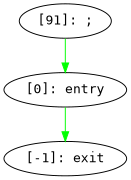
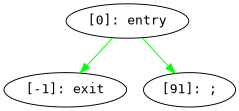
edge "[91]: ;" -> "[0]: entry": reversed
